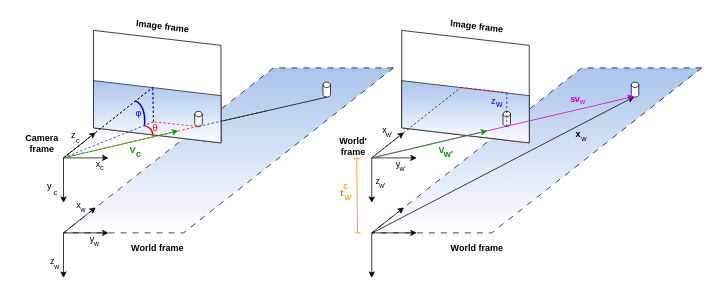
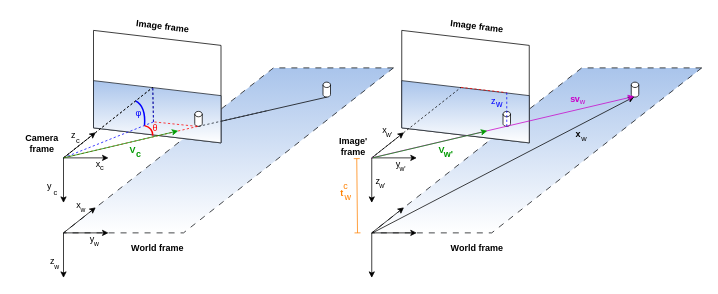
node "World' frame": label "World' frame" -> "Image' frame"
